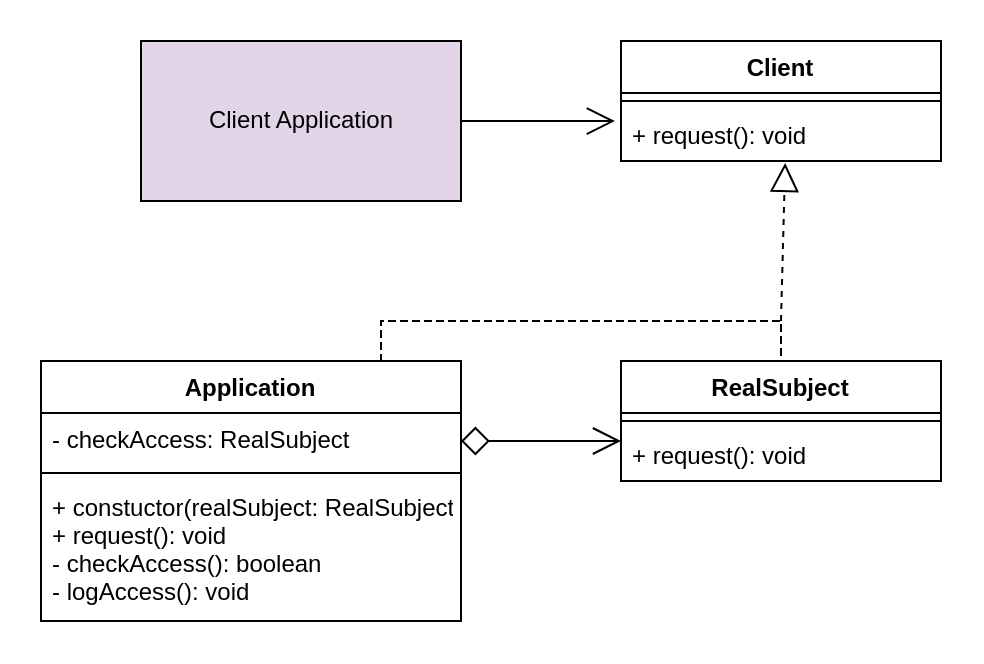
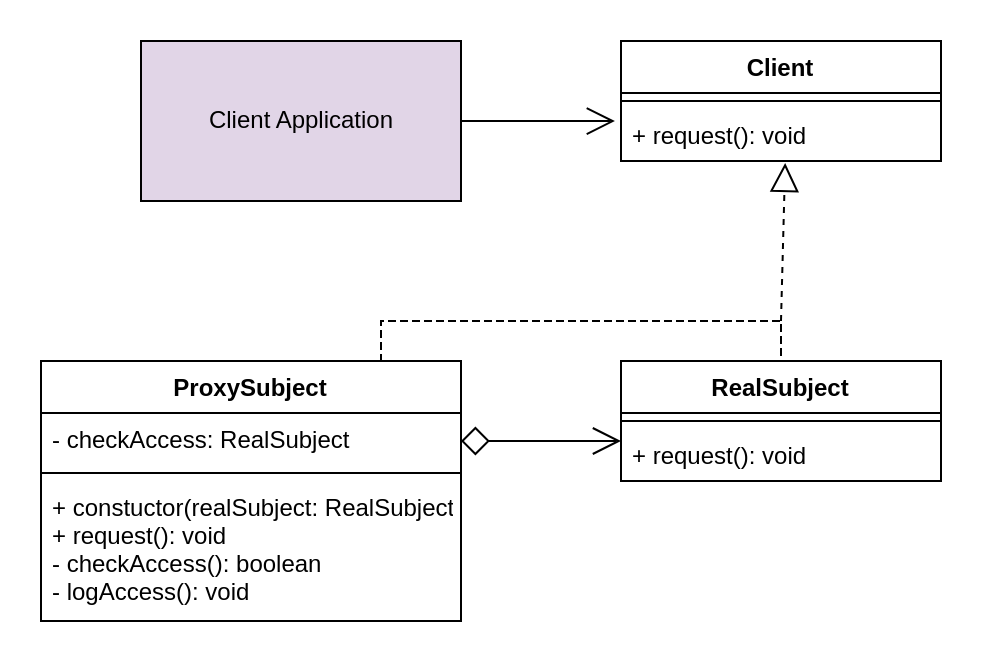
node "Application": label "Application" -> "ProxySubject"
